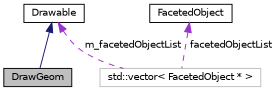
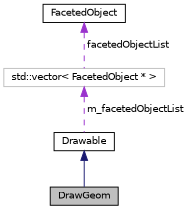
edge "std::vector< FacetedObject * >" -> "Drawable": reversed
